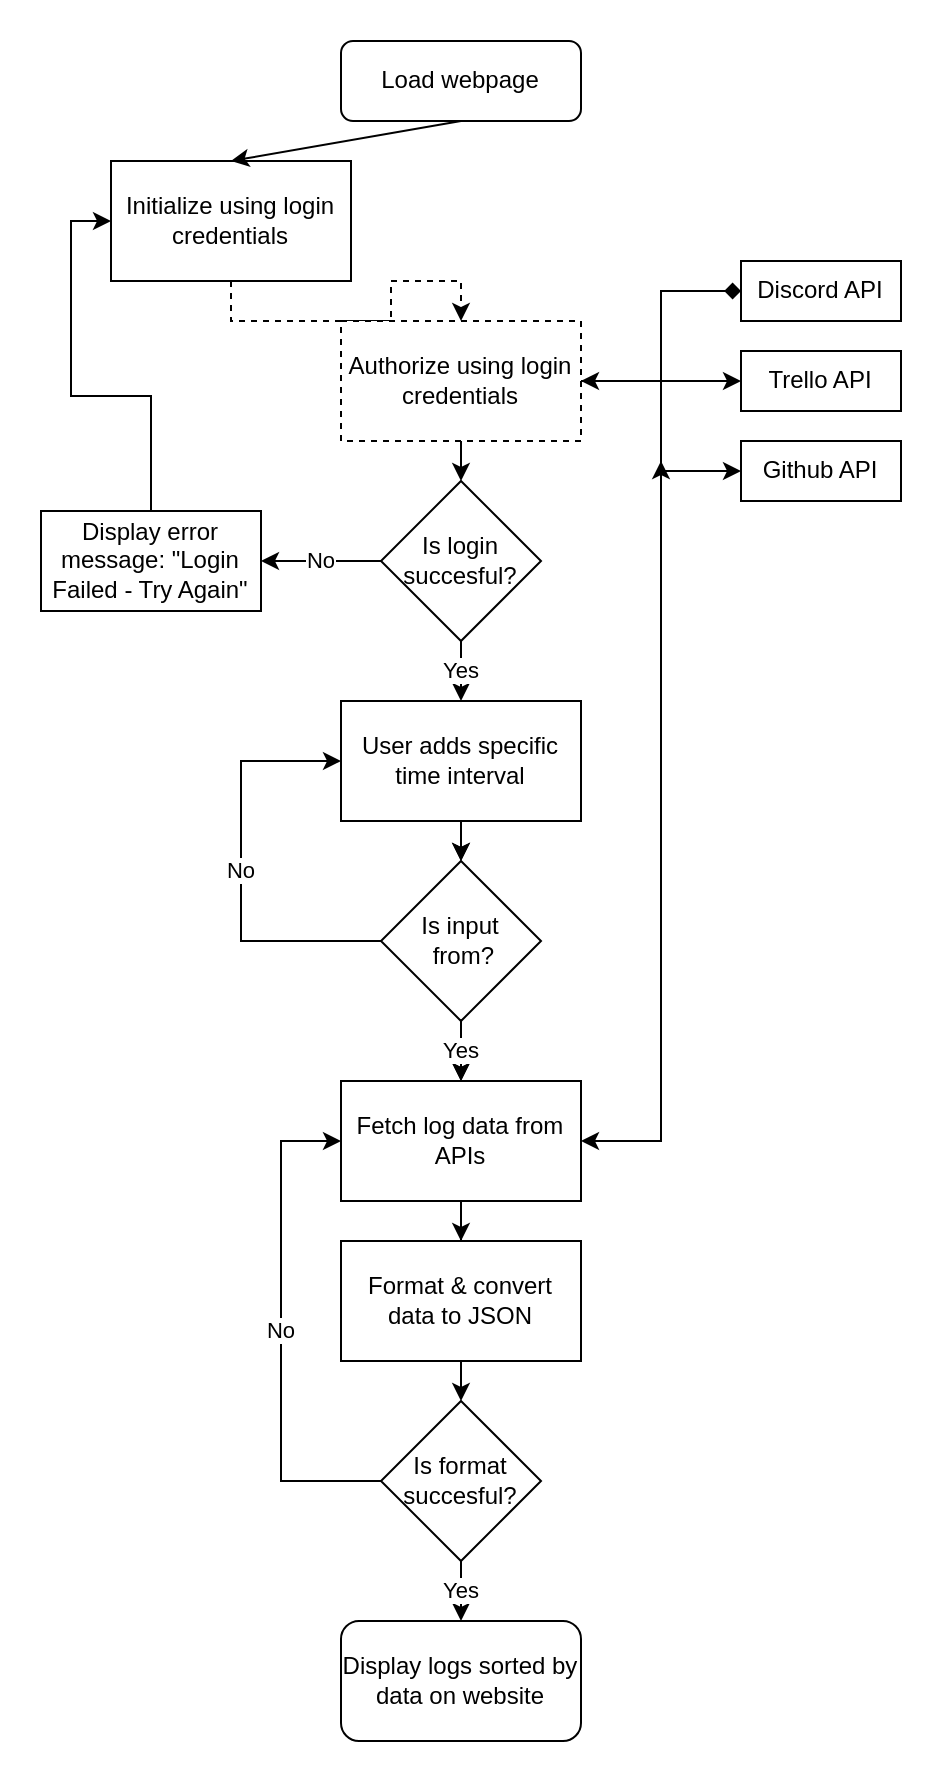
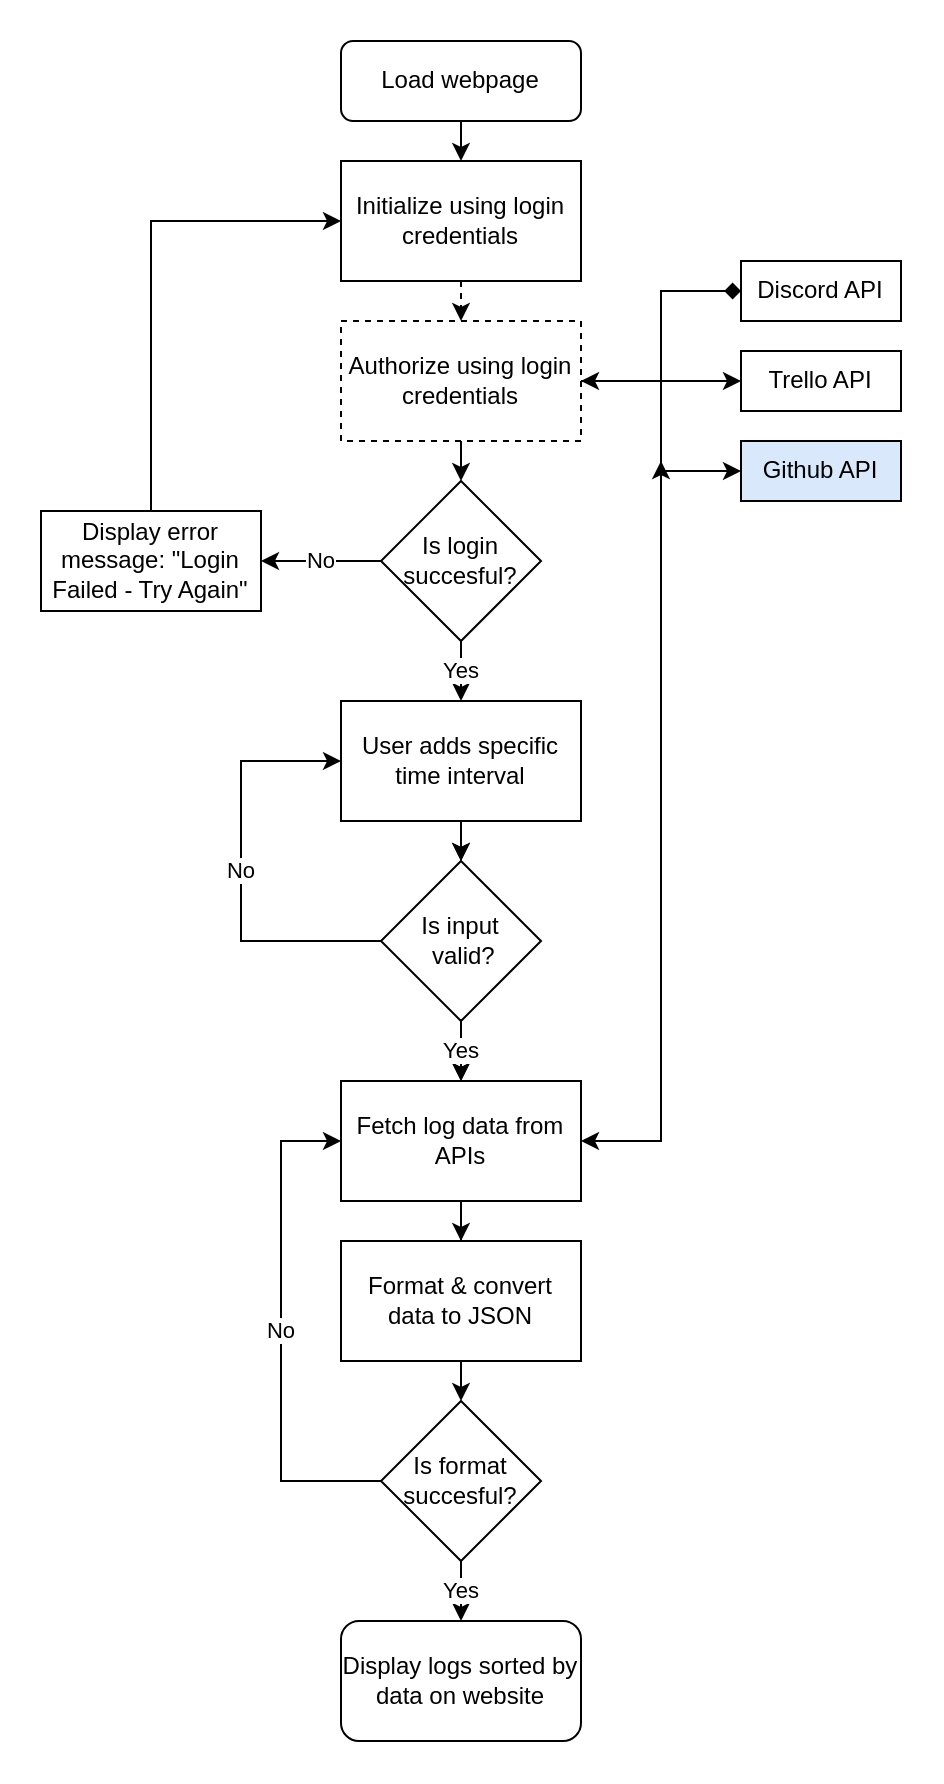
node "Initialize using login credentials": moved (231, 221) -> (461, 221)
node "Github API": fillcolor #ffffff -> #dae8fc
node "Is input from?": label "Is input from?" -> "Is input valid?"
